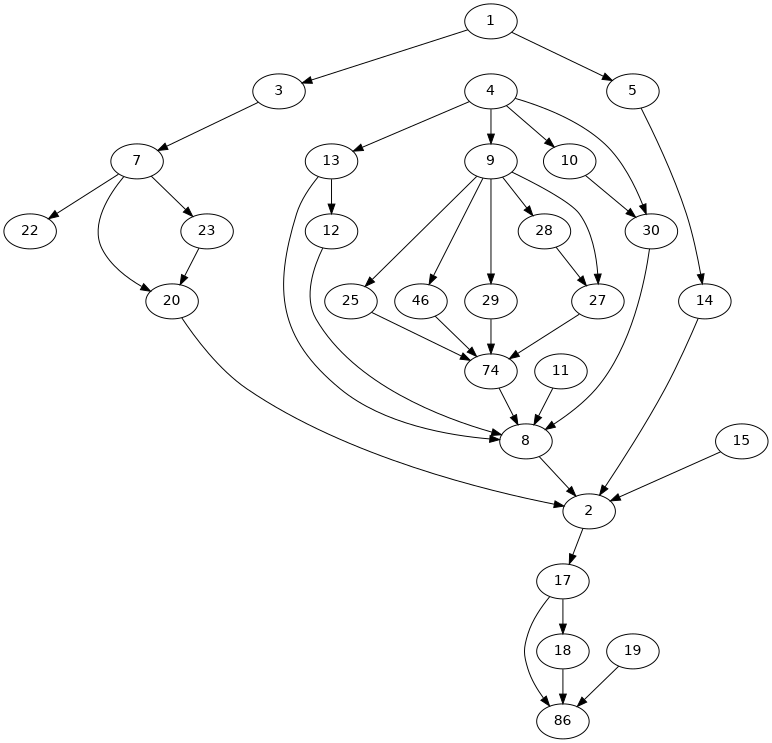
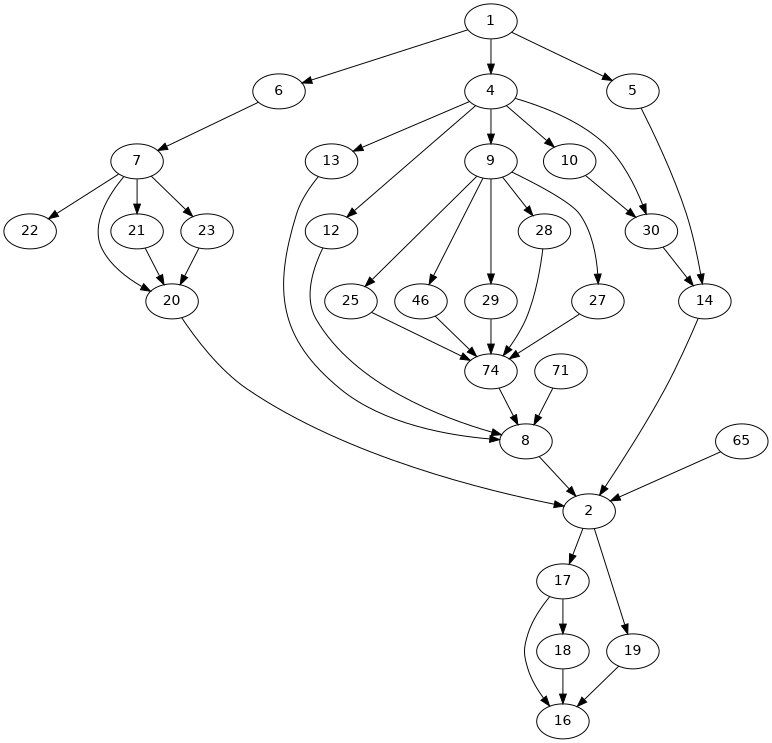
edge "1" -> "4": added
node "3": label "3" -> "6"
edge "13" -> "12": now "4" -> "12"
node "21": added
edge "28" -> "27": now "28" -> "74"
edge "30" -> "8": now "30" -> "14"
node "11": label "11" -> "71"
node "15": label "15" -> "65"
edge "2" -> "19": added
node "86": label "86" -> "16"
